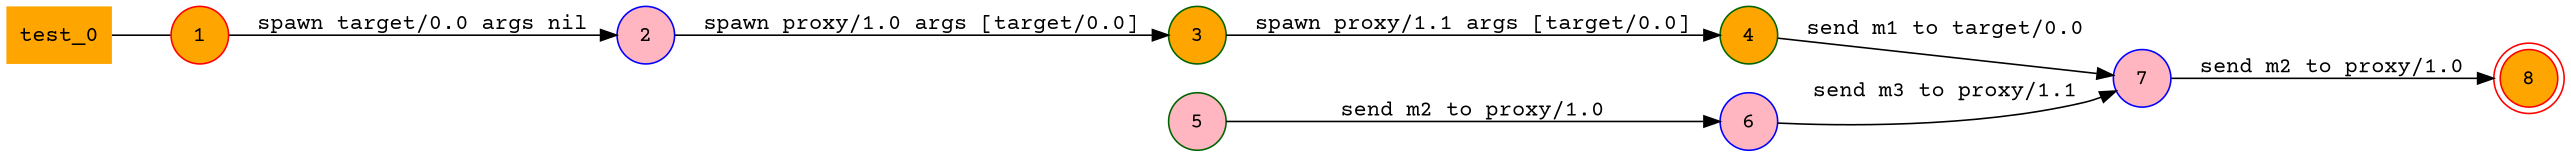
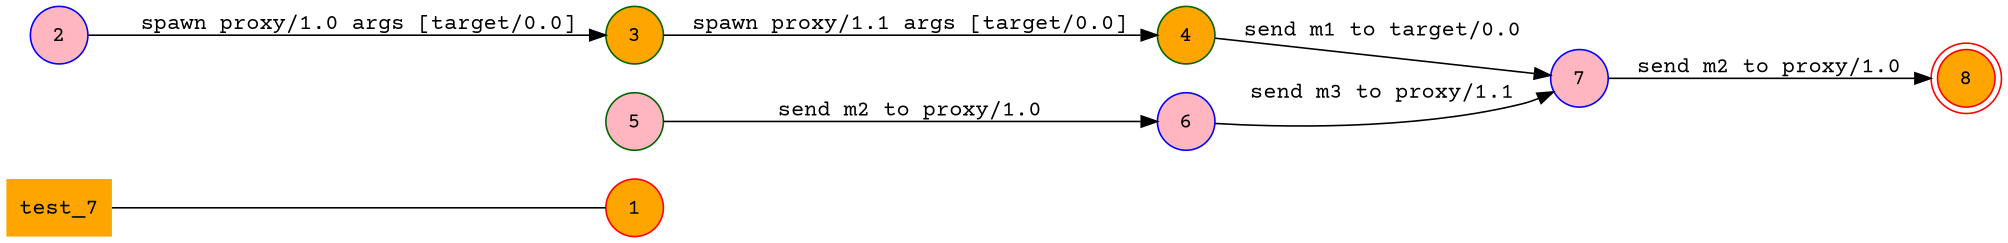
node "test_0": label "test_0" -> "test_7"
edge "1" -> "2": removed, label "spawn target/0.0 args nil"
